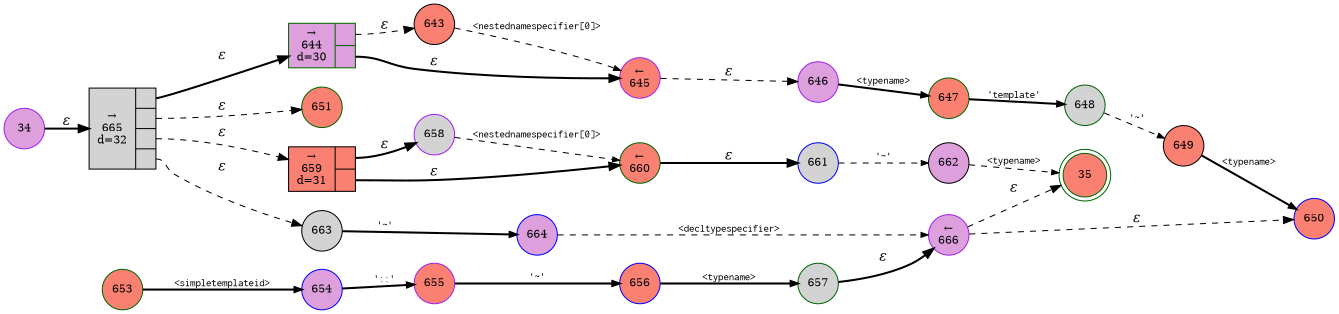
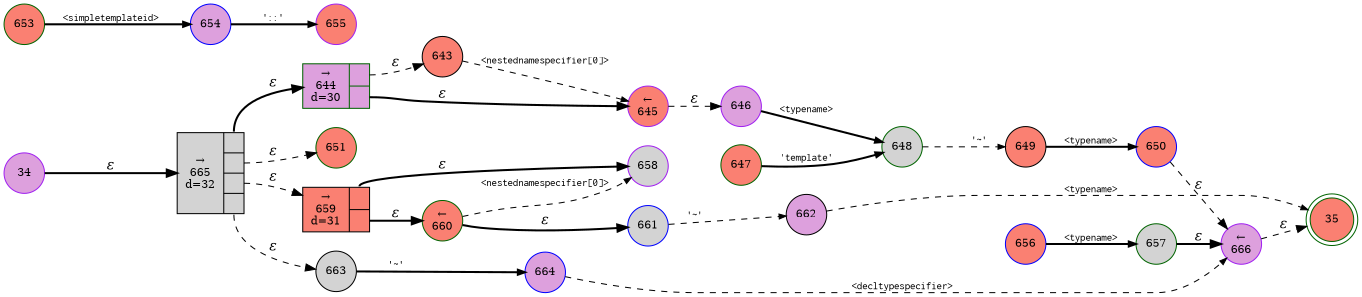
edge "646" -> "647": now "646" -> "648"
edge "658" -> "← 660": reversed
edge "← 666" -> "650": reversed
edge "655" -> "656": removed, label "'~'"
